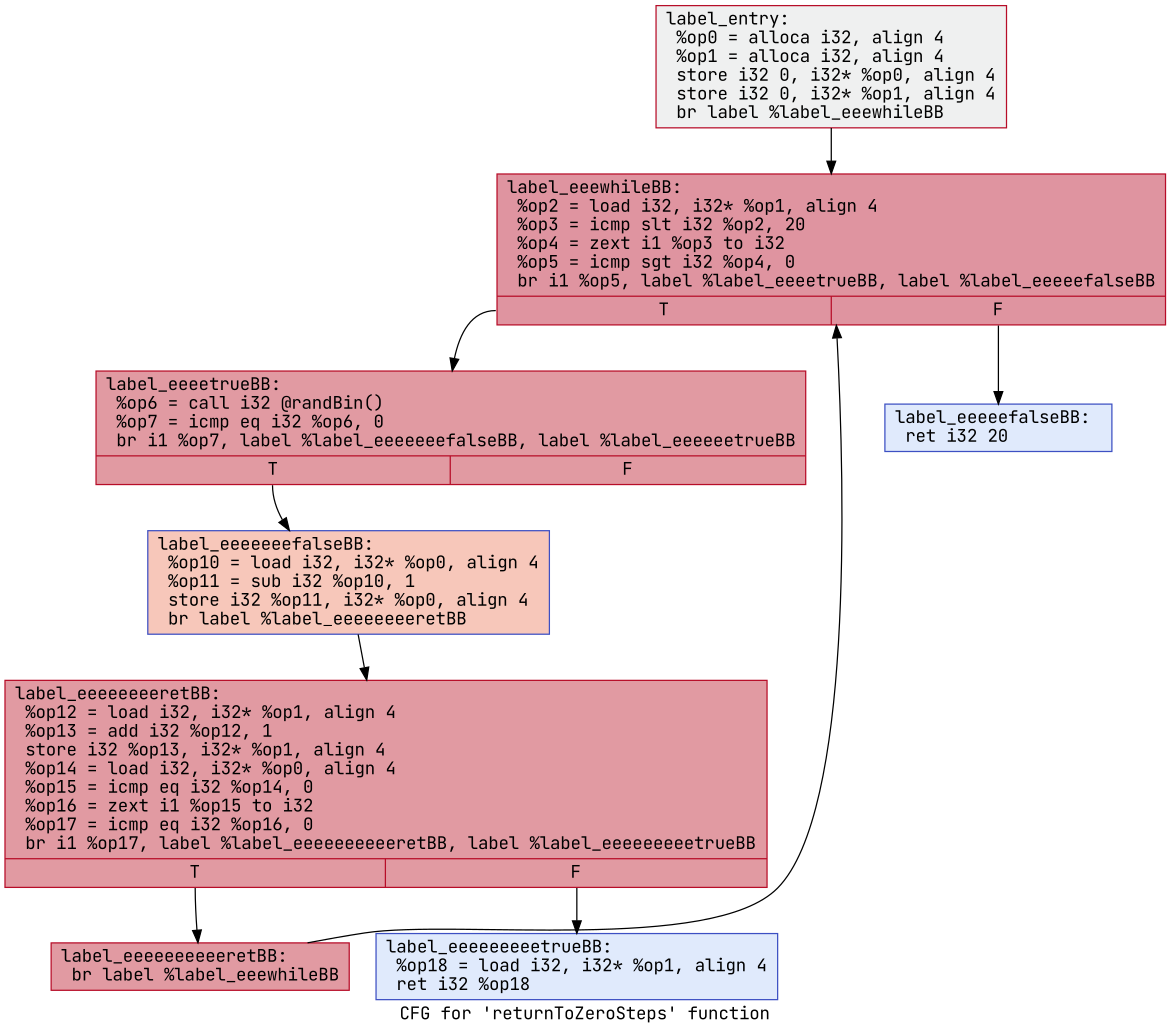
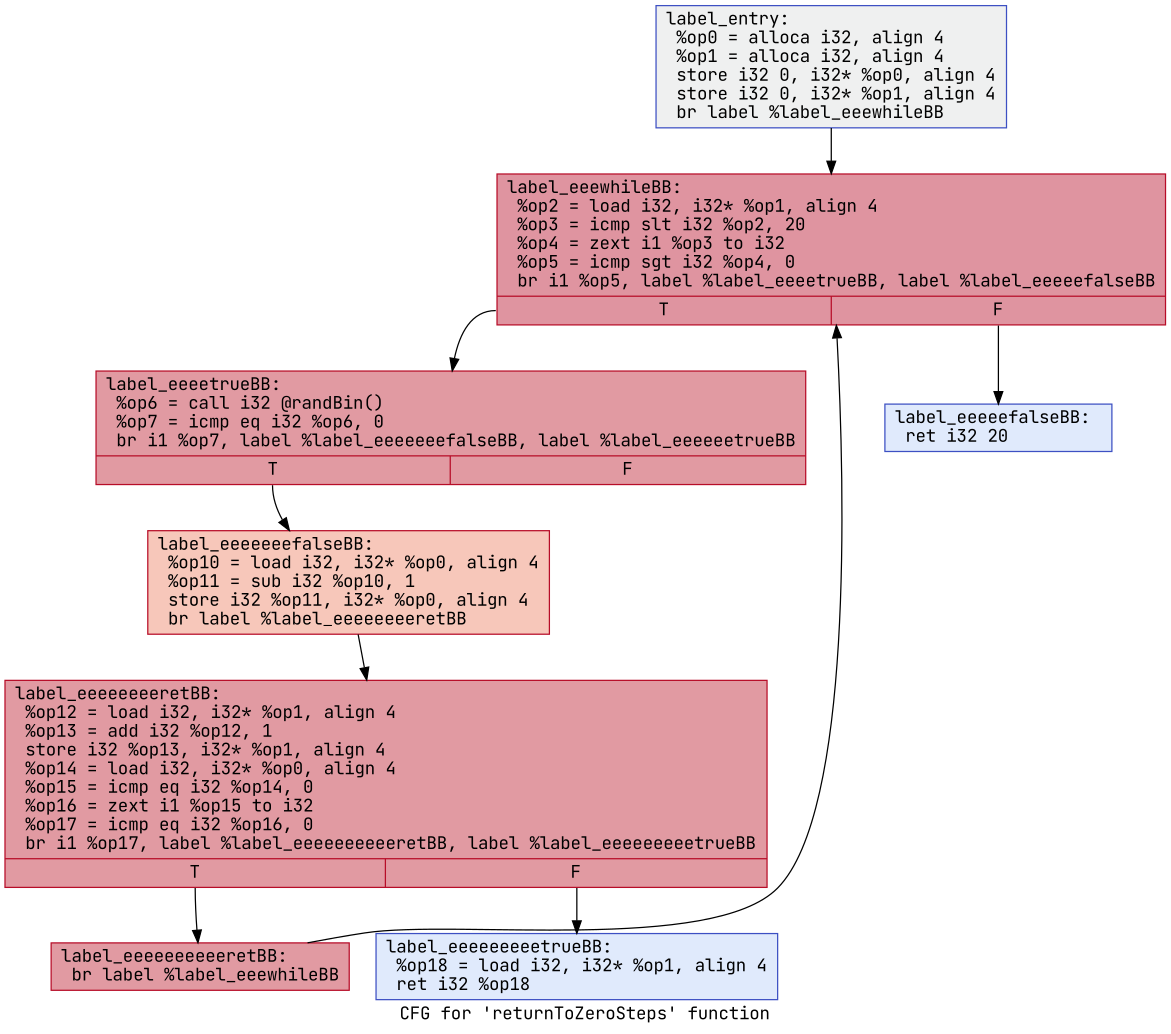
node "label_entry:": color #b70d28ff -> #3d50c3ff
node "label_eeeeeeefalseBB:": color #3d50c3ff -> #b70d28ff
